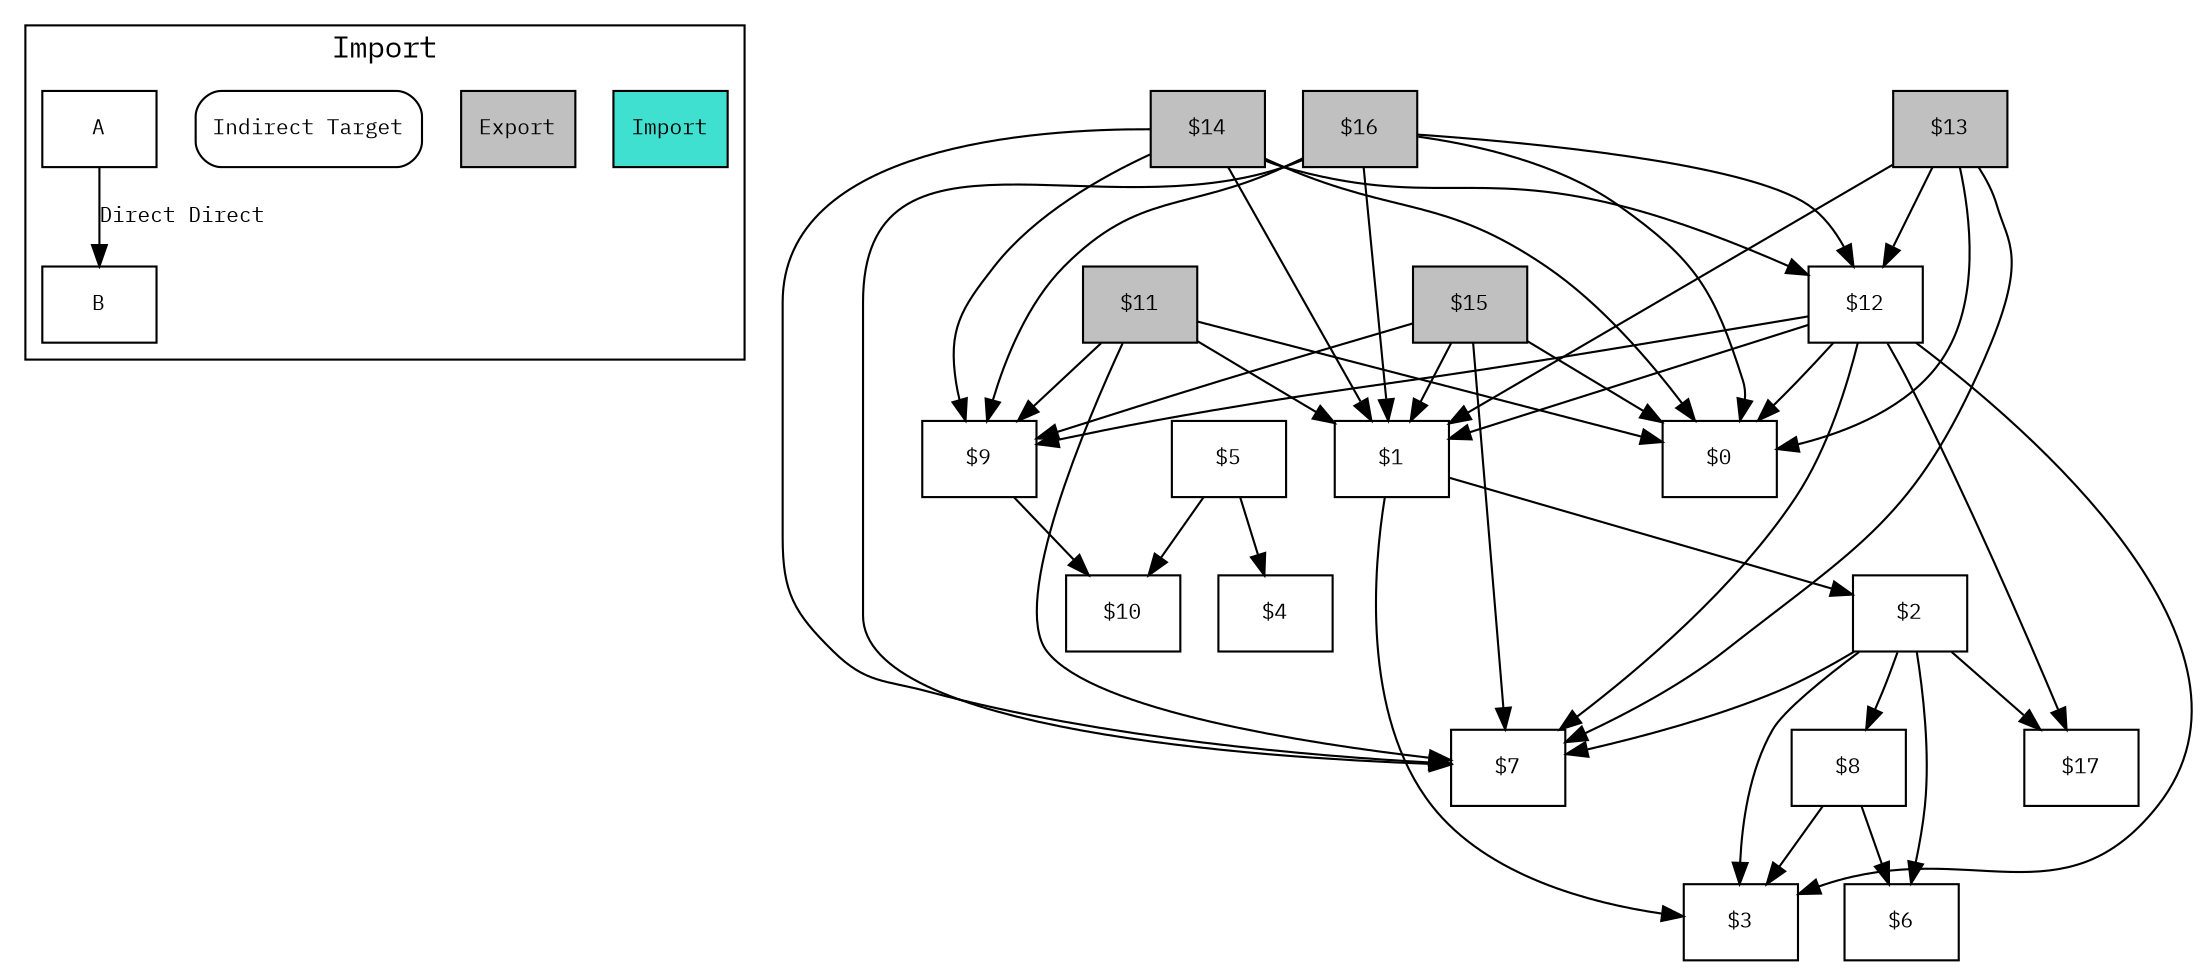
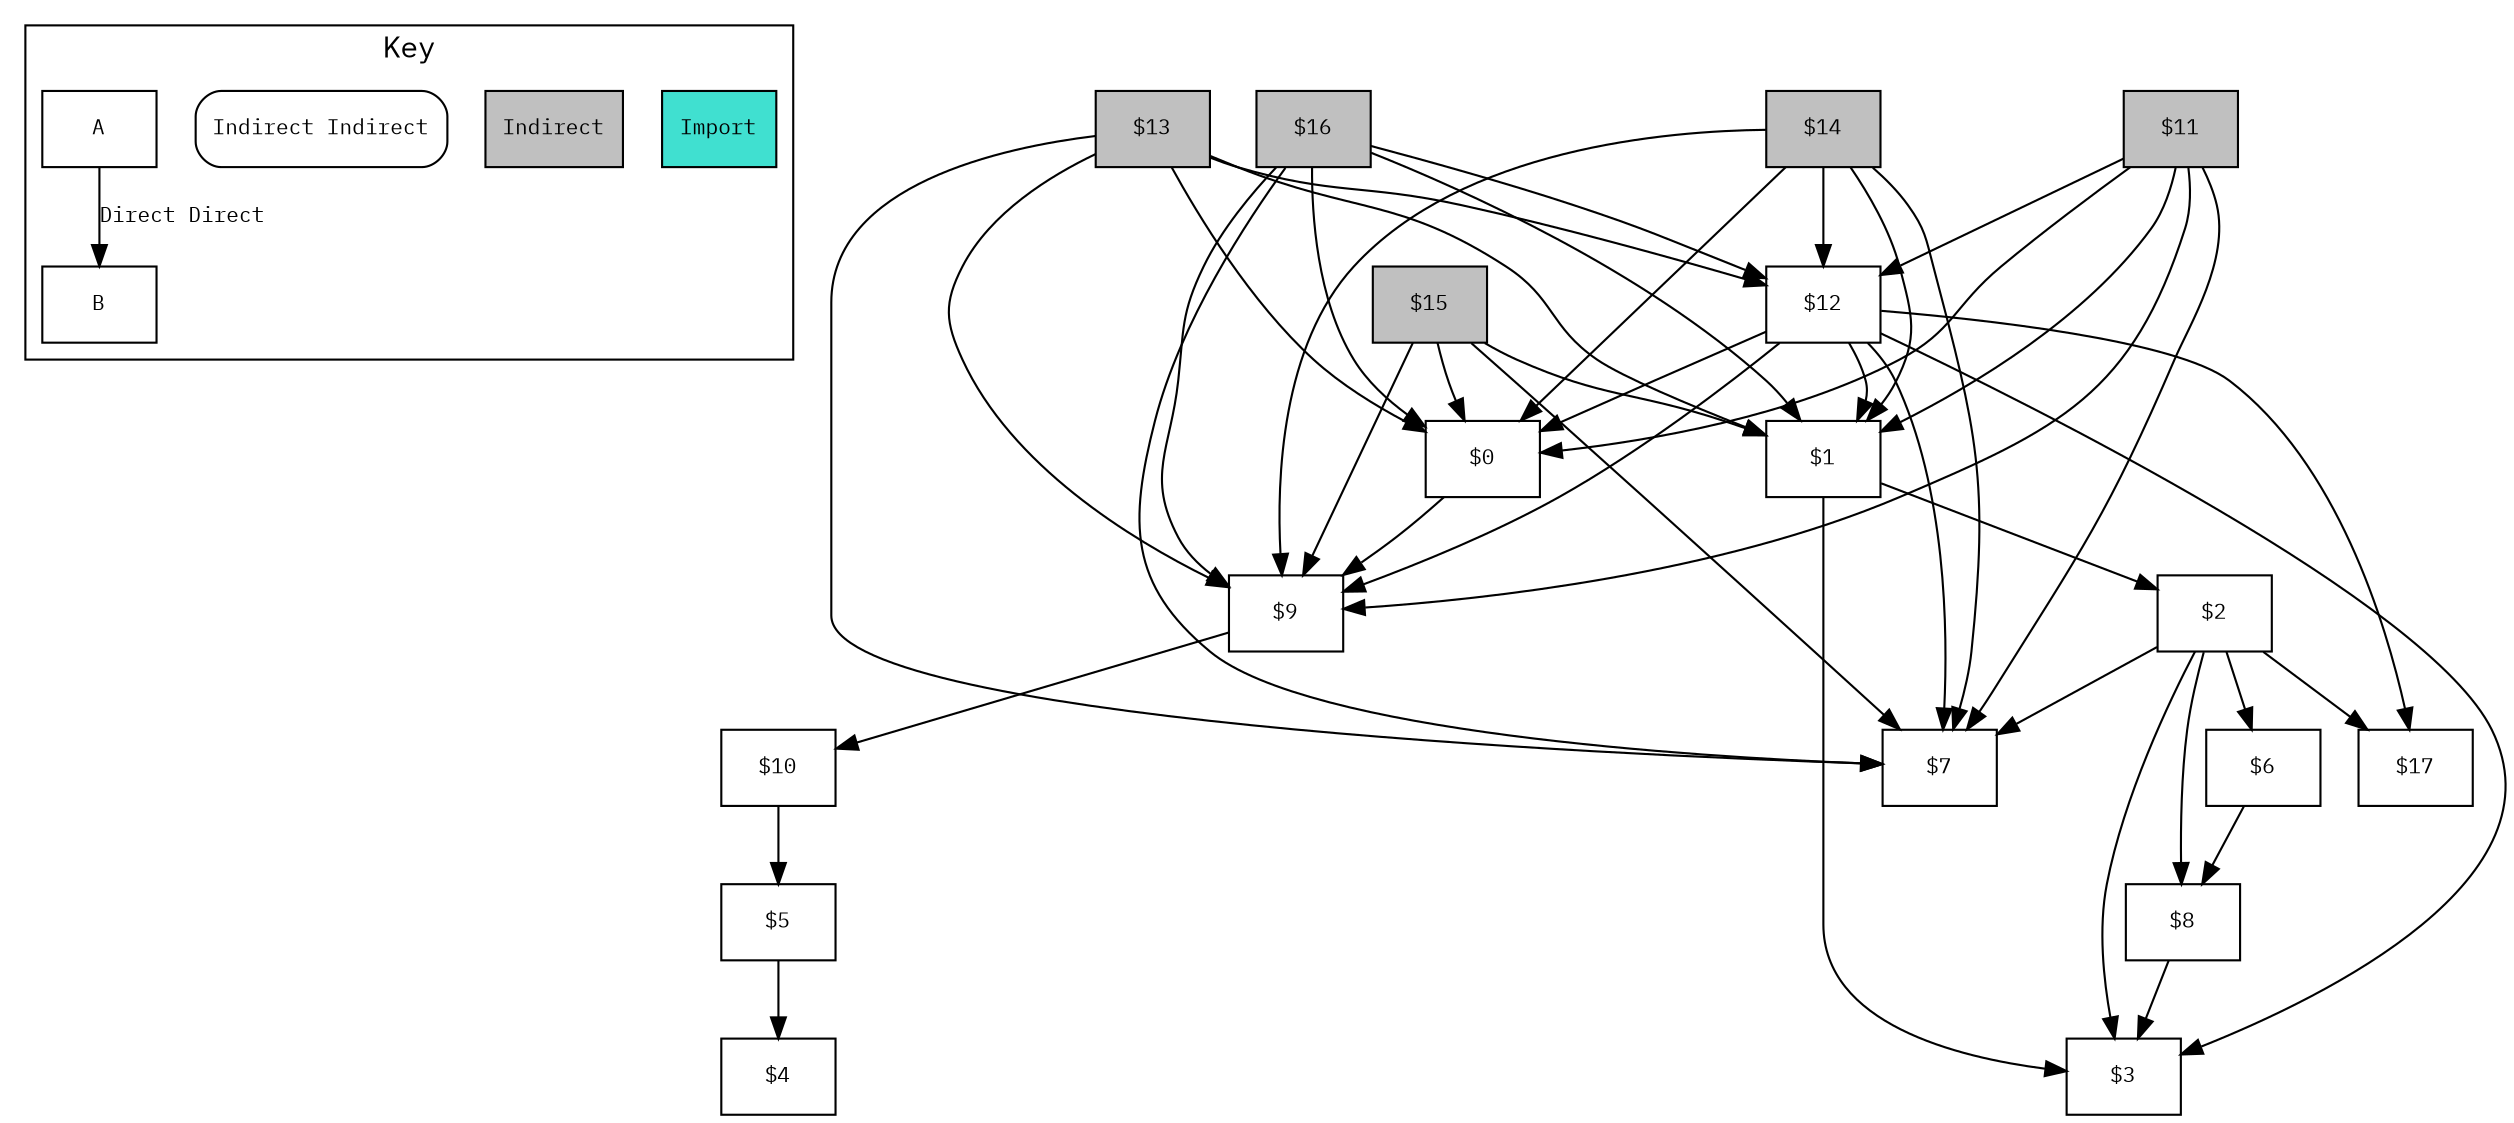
cluster "Import": label "Import" -> "Key"
node "Indirect Target": label "Indirect Target" -> "Indirect Indirect"
node "Export": label "Export" -> "Indirect"
edge "$11" -> "$12": added
edge "$13" -> "$9": added
edge "$5" -> "$10": reversed
edge "$0" -> "$9": added
edge "$8" -> "$6": reversed
